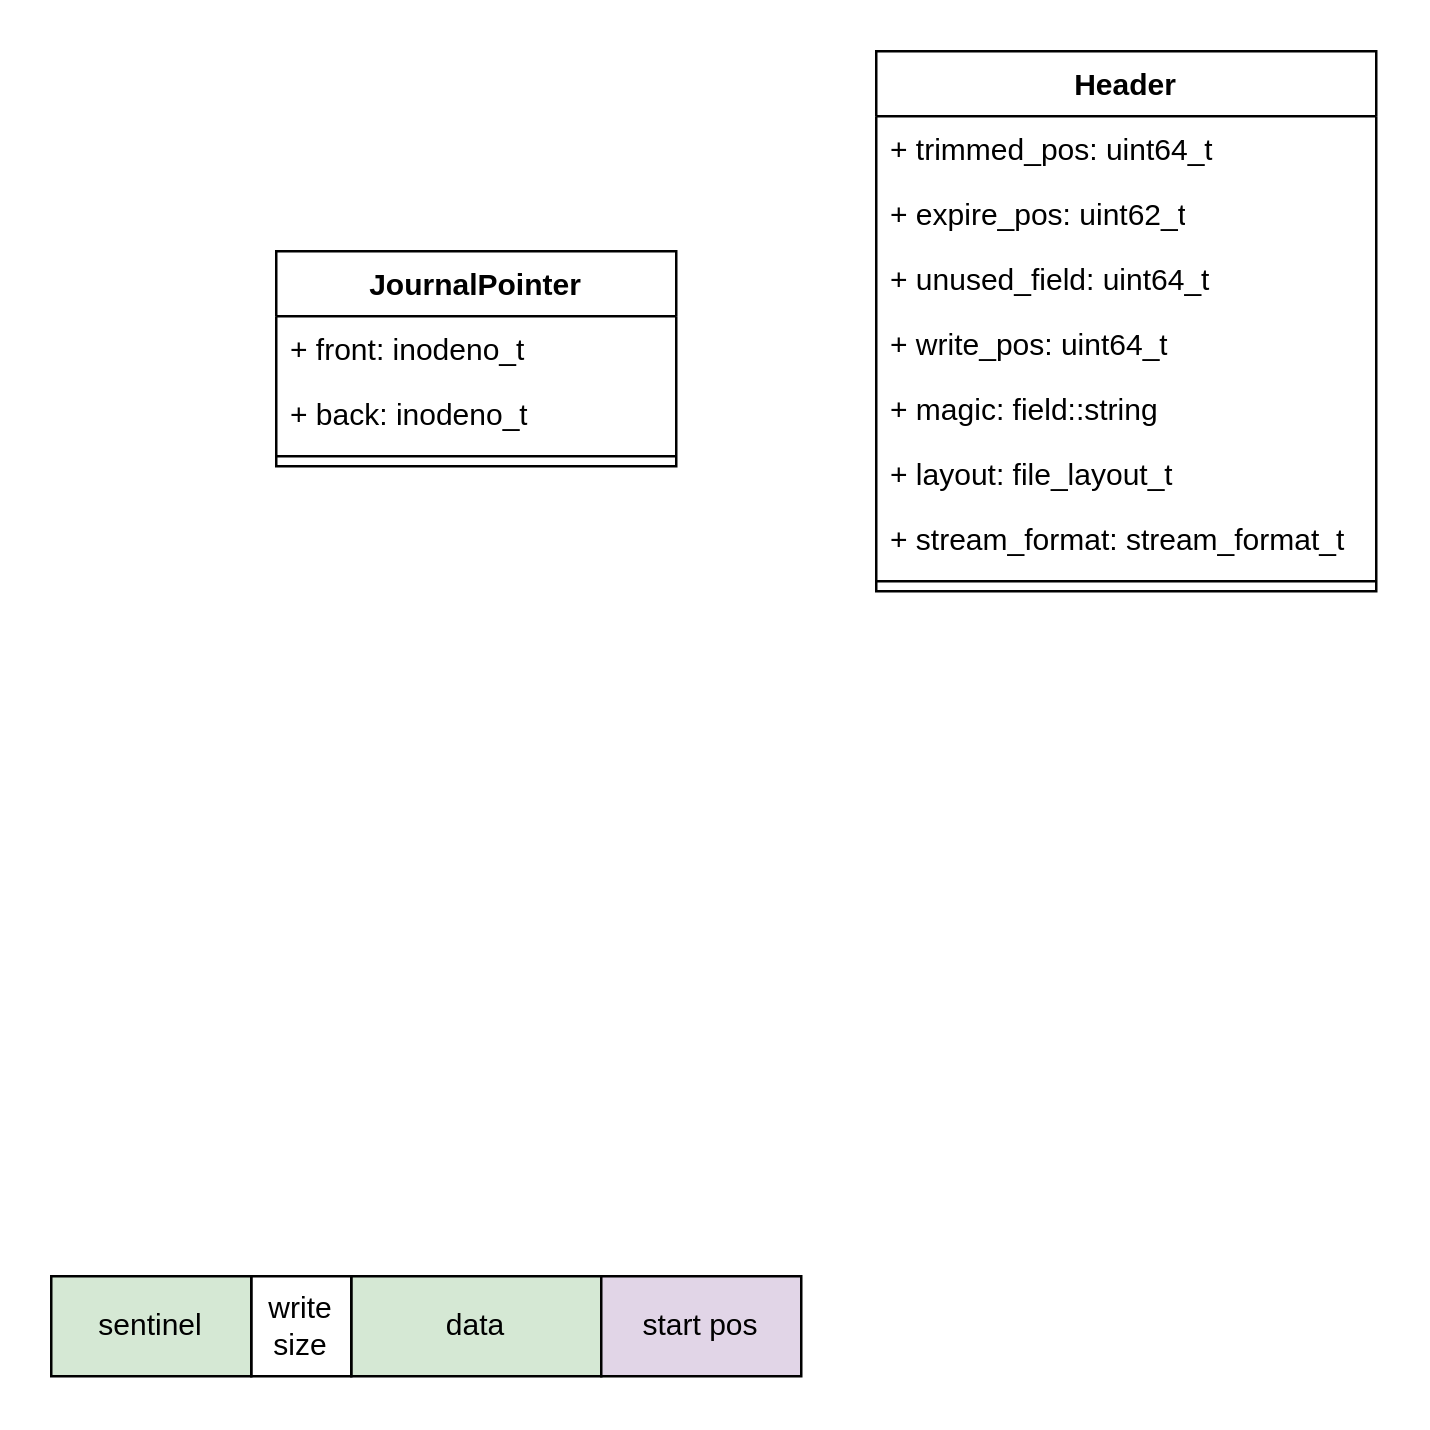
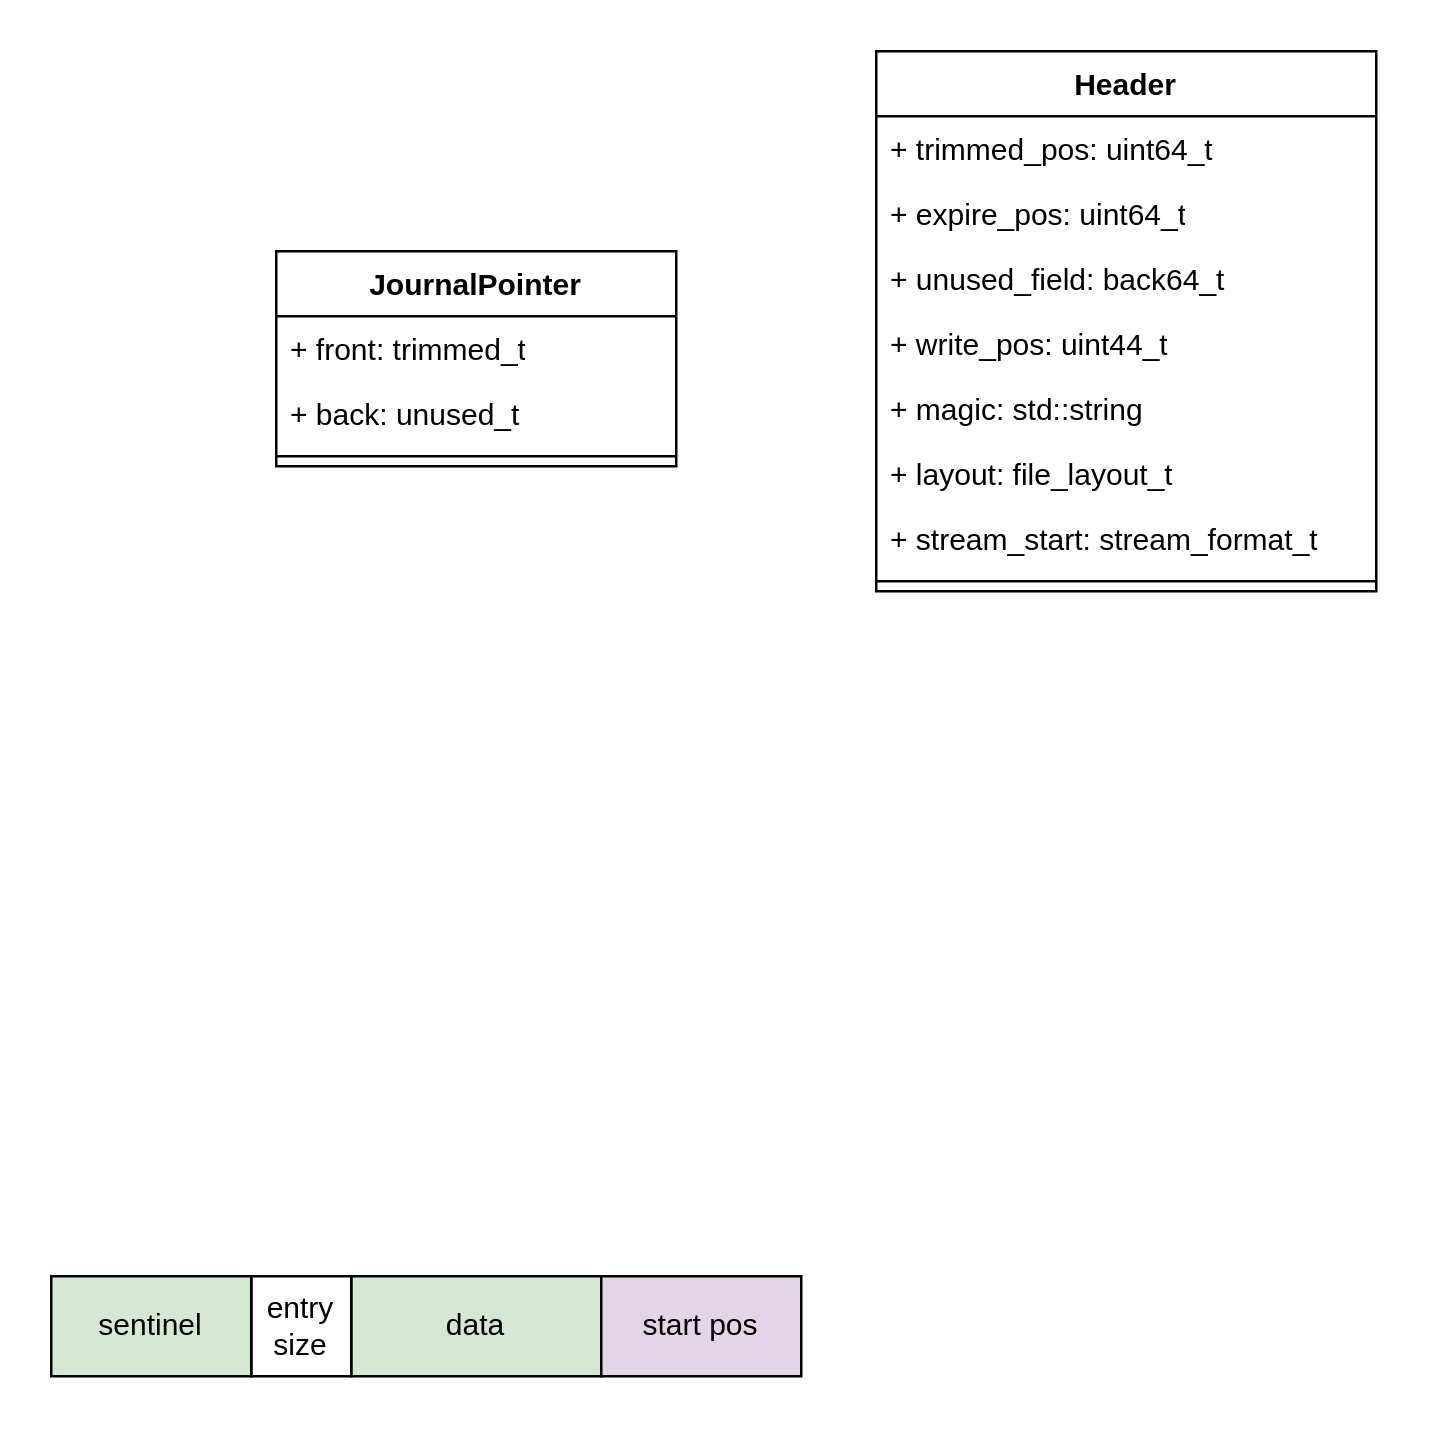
node "+ expire_pos: uint62_t": label "+ expire_pos: uint62_t" -> "+ expire_pos: uint64_t"
node "+ unused_field: uint64_t": label "+ unused_field: uint64_t" -> "+ unused_field: back64_t"
node "+ write_pos: uint64_t": label "+ write_pos: uint64_t" -> "+ write_pos: uint44_t"
node "+ front: inodeno_t": label "+ front: inodeno_t" -> "+ front: trimmed_t"
node "+ magic: field::string": label "+ magic: field::string" -> "+ magic: std::string"
node "+ back: inodeno_t": label "+ back: inodeno_t" -> "+ back: unused_t"
node "+ stream_format: stream_format_t": label "+ stream_format: stream_format_t" -> "+ stream_start: stream_format_t"
node "write size": label "write size" -> "entry size"
